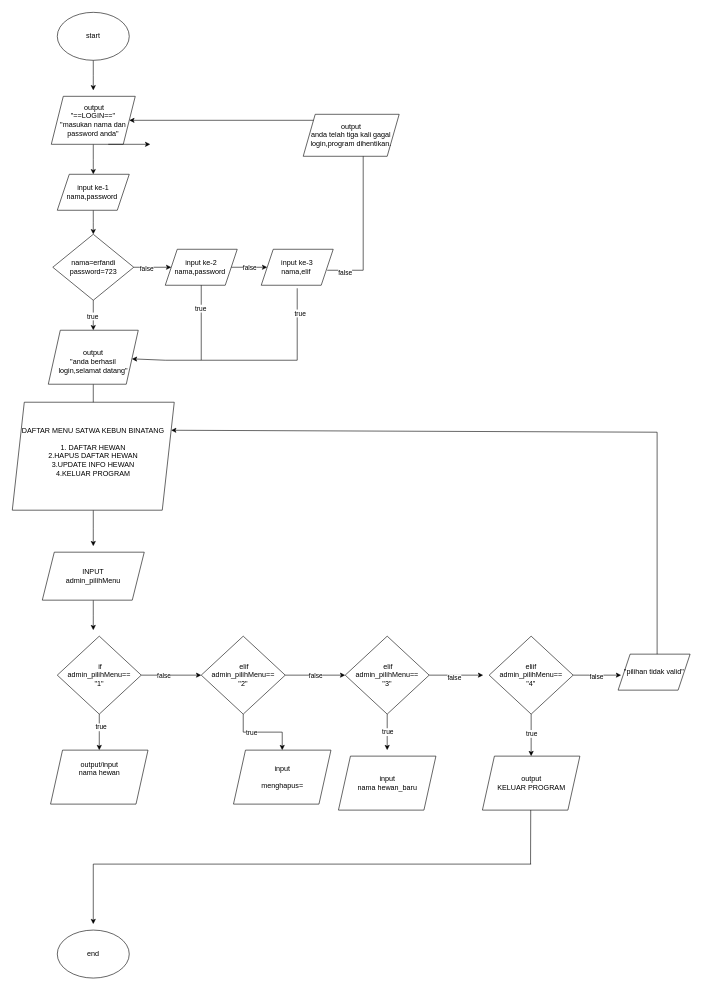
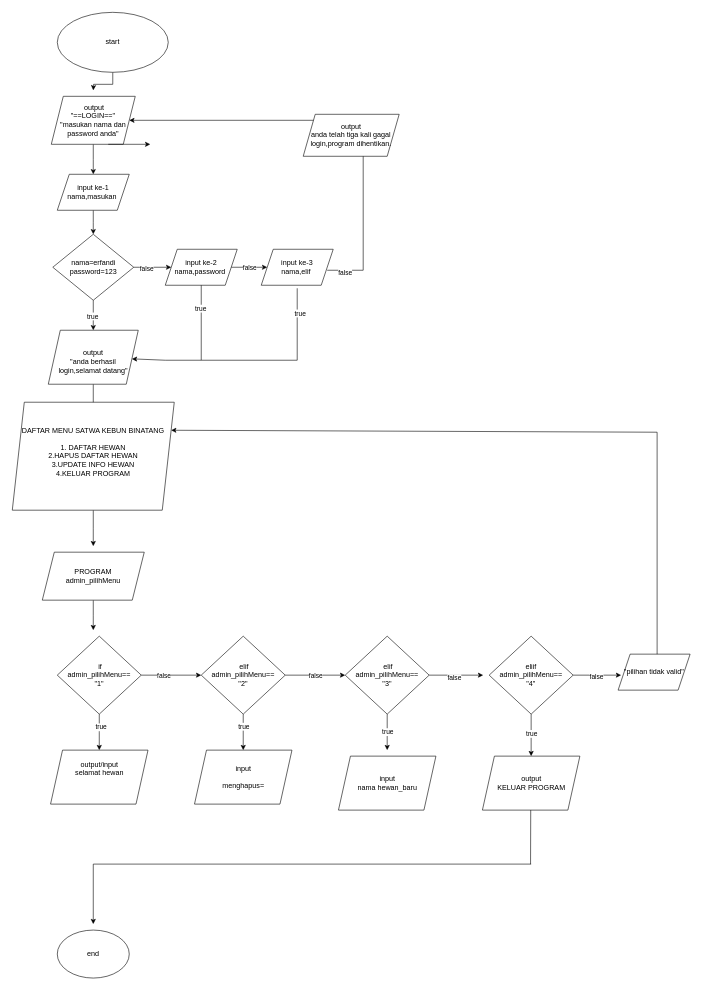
node "start": size 72x48 -> 111x60
node "input ke-1 nama,password": label "input ke-1 nama,password" -> "input ke-1 nama,masukan"
node "nama=erfandi password=723": label "nama=erfandi password=723" -> "nama=erfandi password=123"
node "INPUT admin_pilihMenu": label "INPUT admin_pilihMenu" -> "PROGRAM admin_pilihMenu"
node "output/input nama hewan": label "output/input nama hewan" -> "output/input selamat hewan"
node "input menghapus=": moved (282, 777) -> (243, 777)
